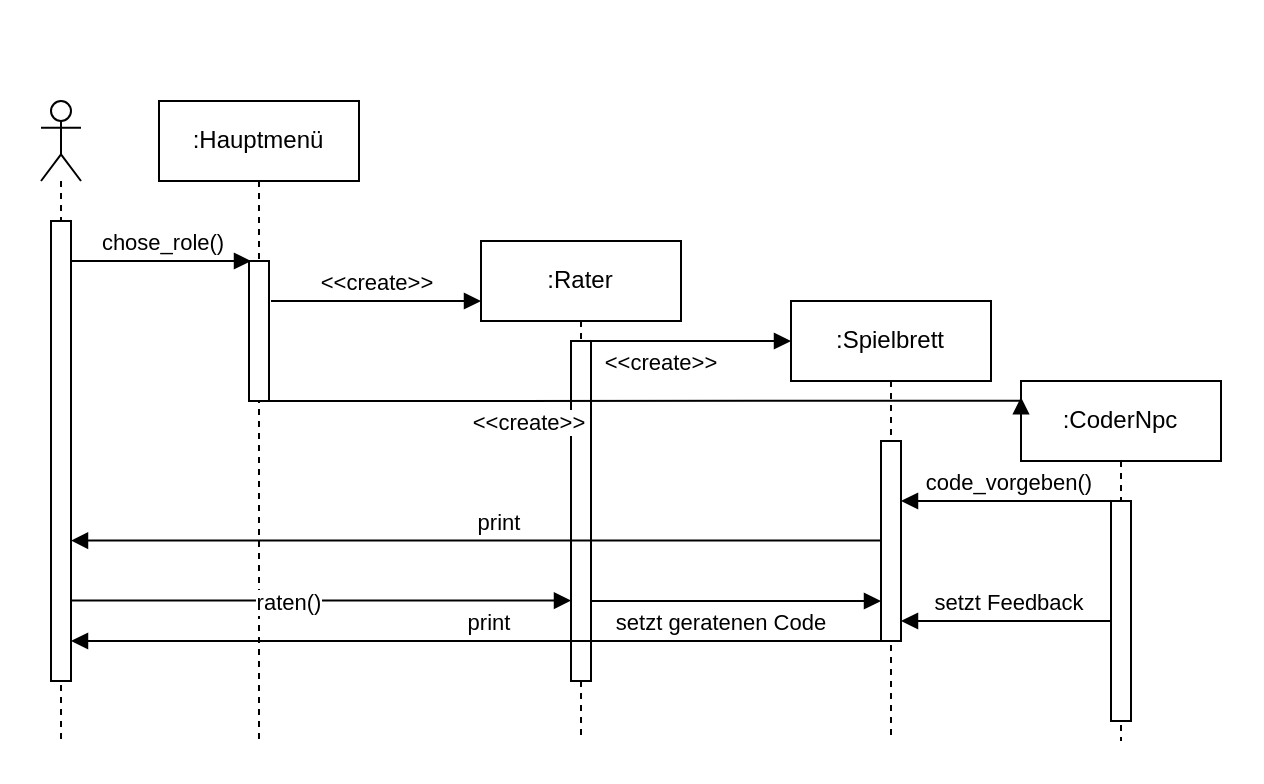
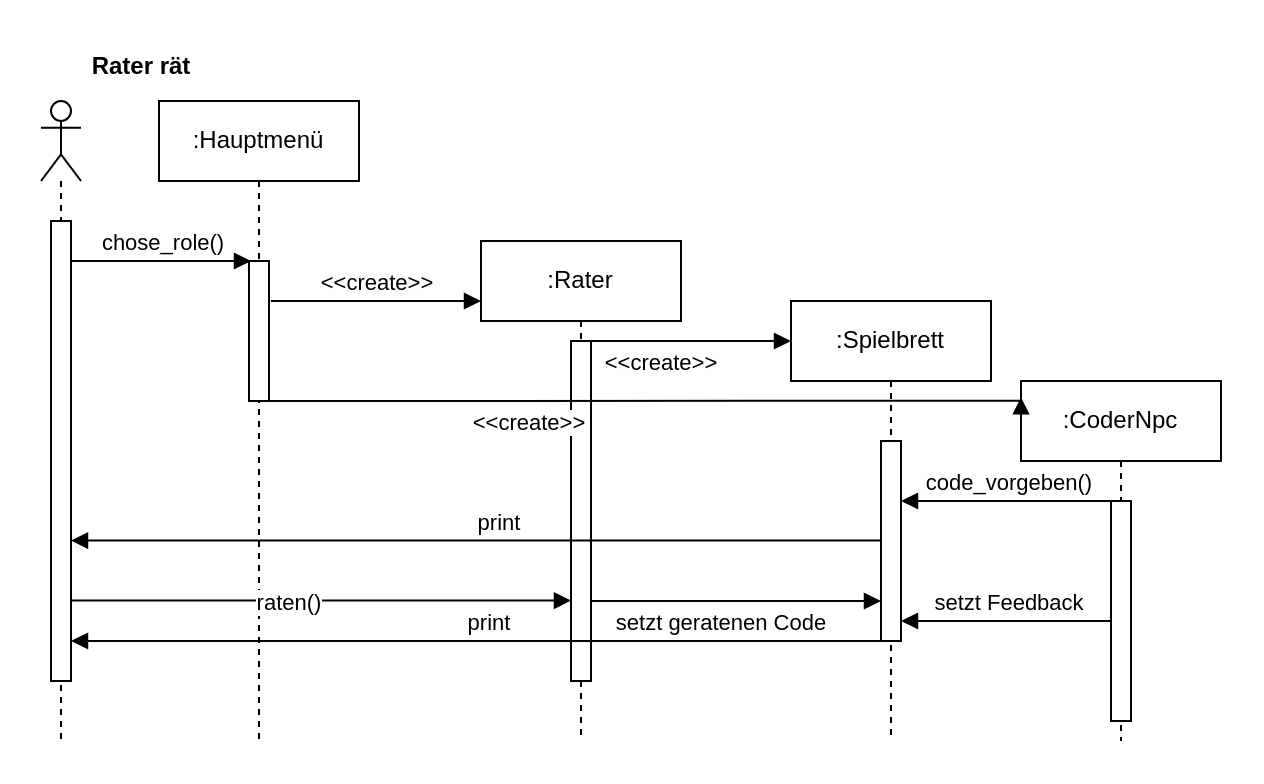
node "Rater rät": added
